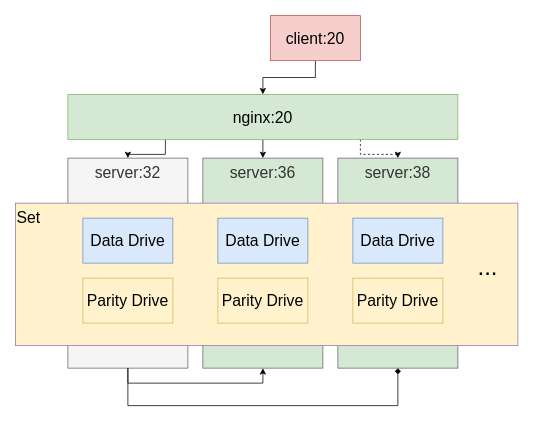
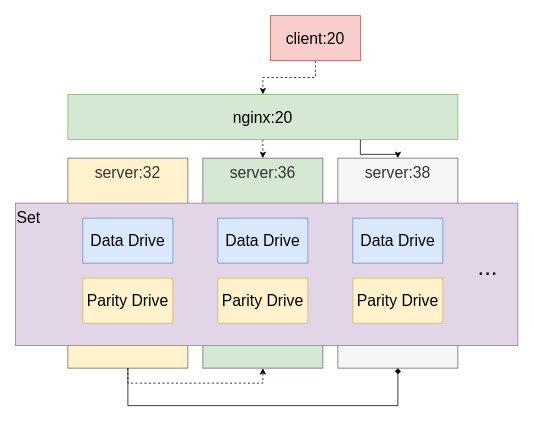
edge "client:20" -> "nginx:20": style solid -> dashed
edge "nginx:20" -> "server:36": style solid -> dashed
edge "nginx:20" -> "server:32": removed
edge "nginx:20" -> "server:38": style dashed -> solid
node "server:32": fillcolor #f5f5f5 -> #fff2cc
node "server:38": fillcolor #d5e8d4 -> #f5f5f5
node "Set": fillcolor #fff2cc -> #e1d5e7
edge "server:32" -> "server:36": style solid -> dashed
